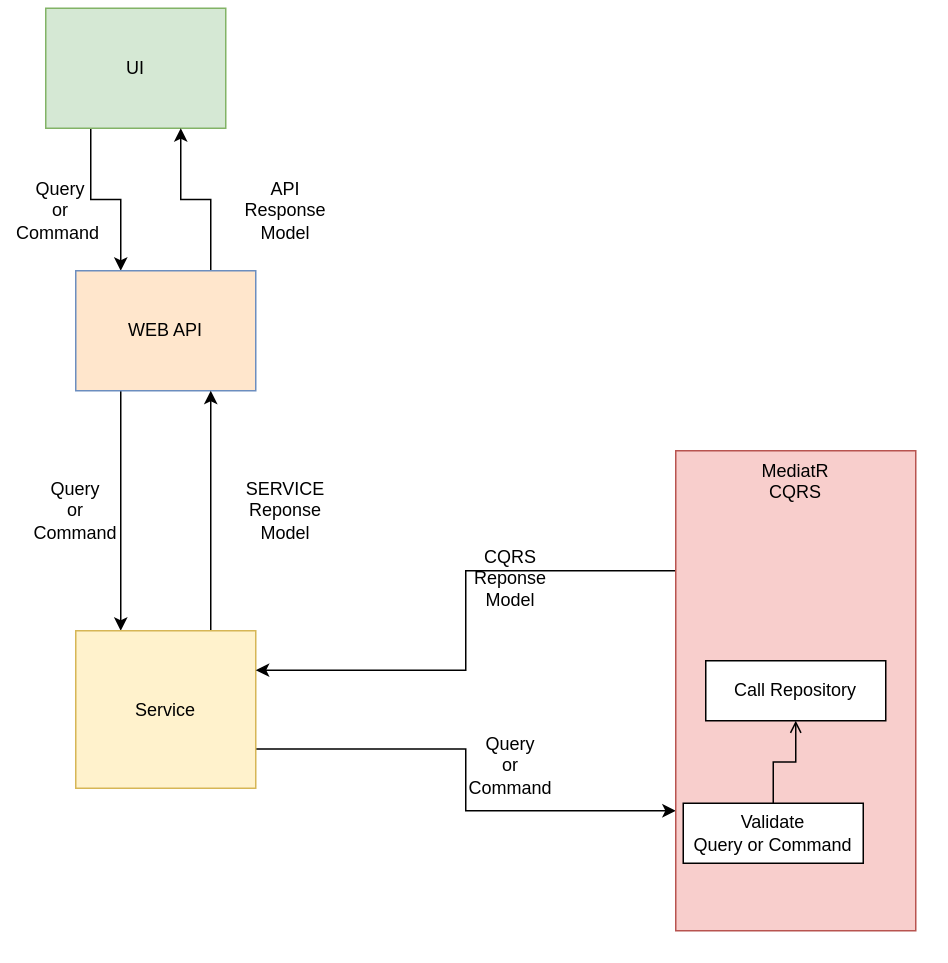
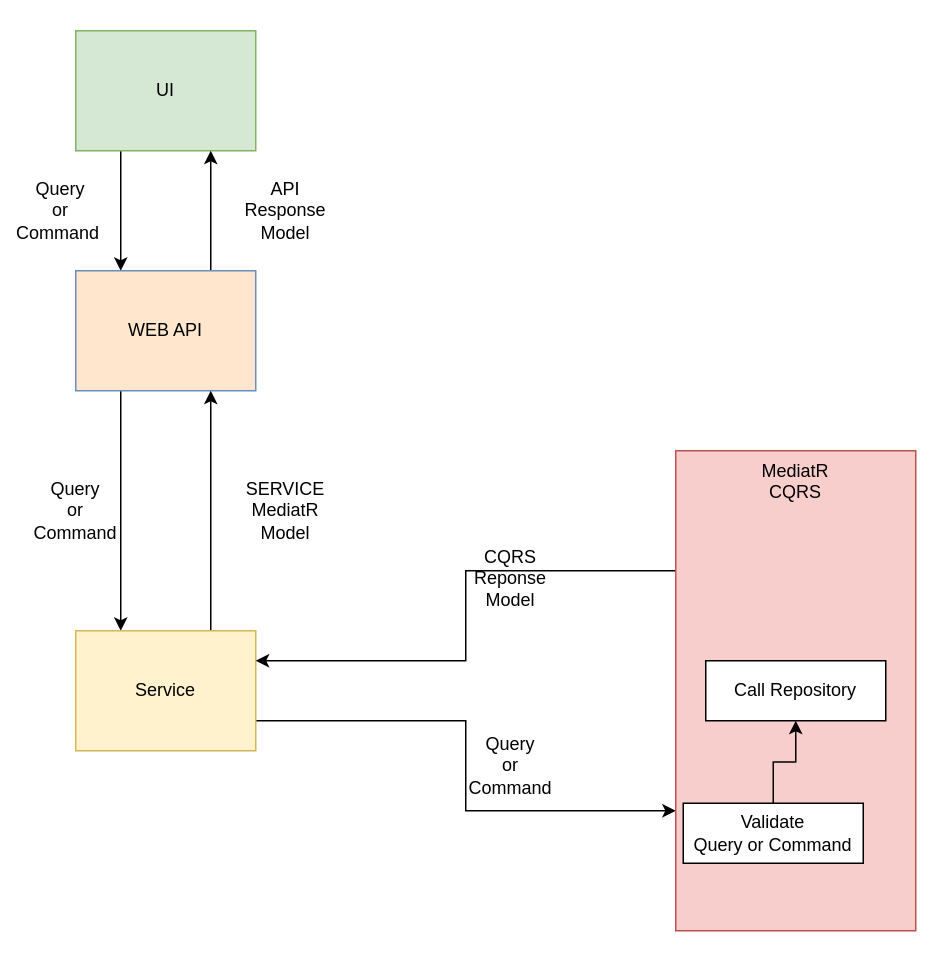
node "UI": moved (136, 68) -> (166, 91)
node "SERVICE Reponse Model": label "SERVICE Reponse Model" -> "SERVICE MediatR Model"
node "Service": size 180x158 -> 180x120
edge "Validate Query or Command" -> "Call Repository": arrowhead open -> classic
